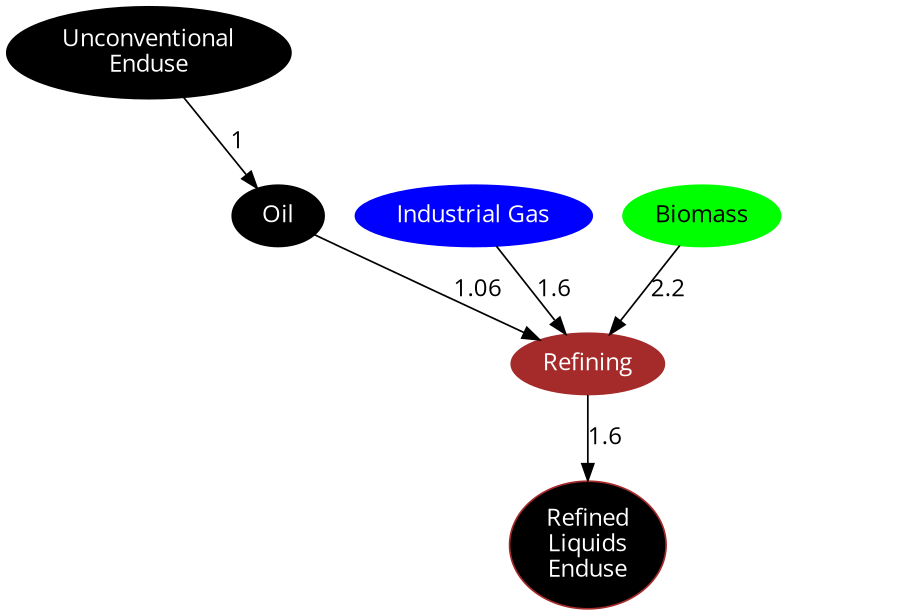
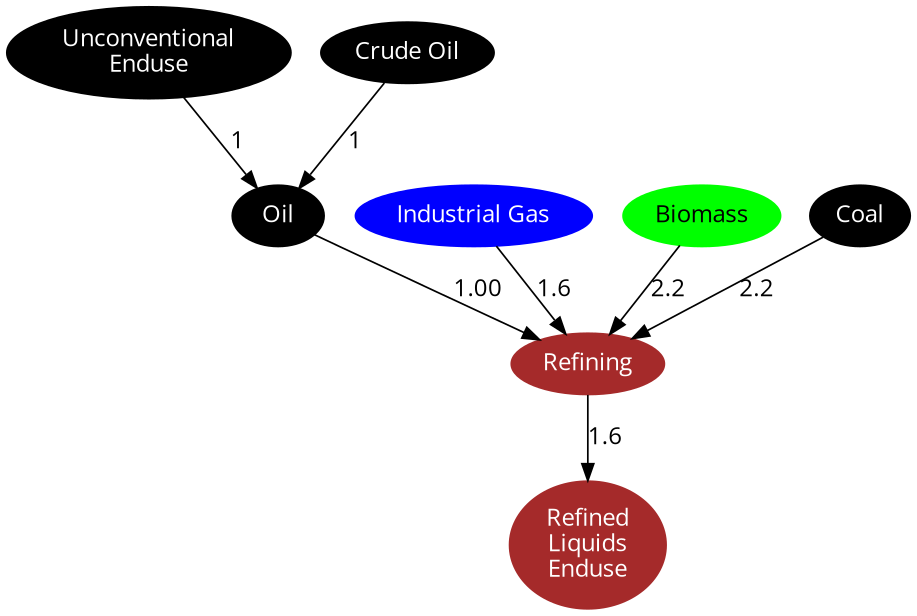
node "Crude Oil": added
node "Coal": added
edge "Oil" -> "Refining": label "1.06" -> "1.00"
node "Refined Liquids Enduse": fillcolor black -> brown
